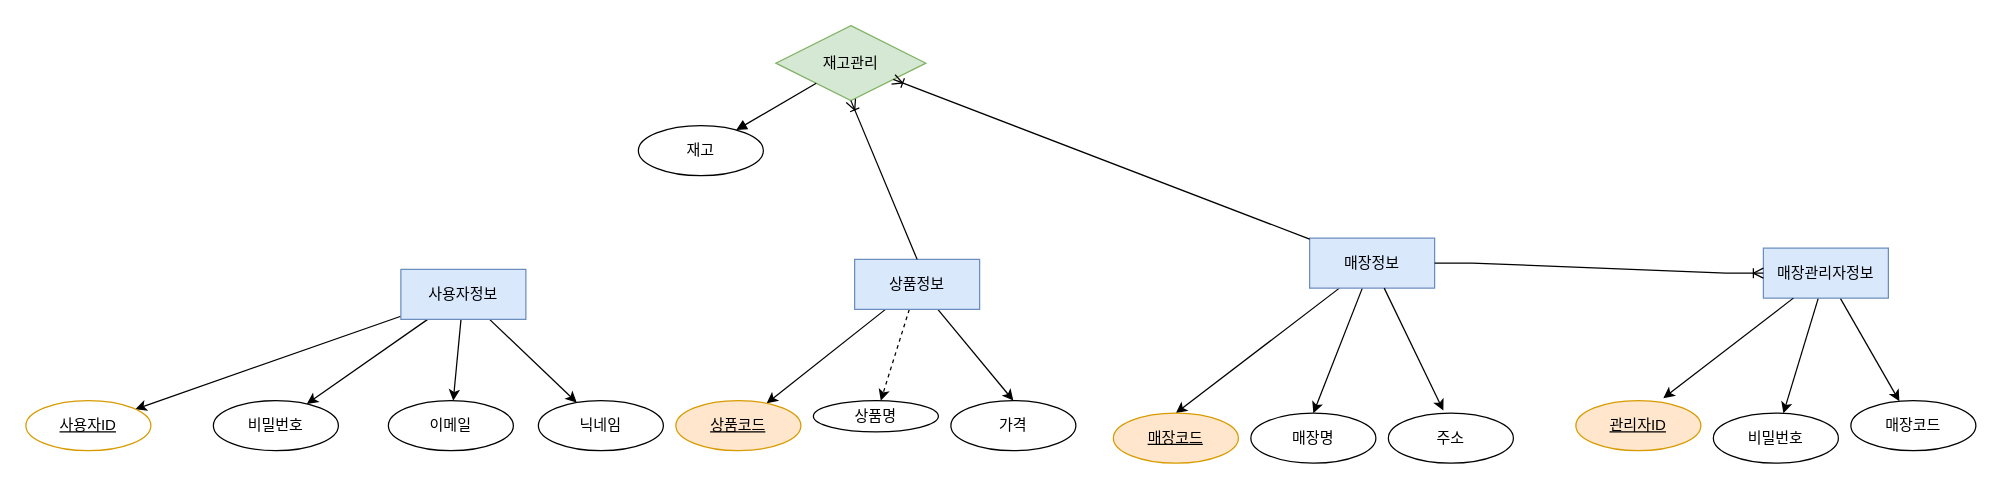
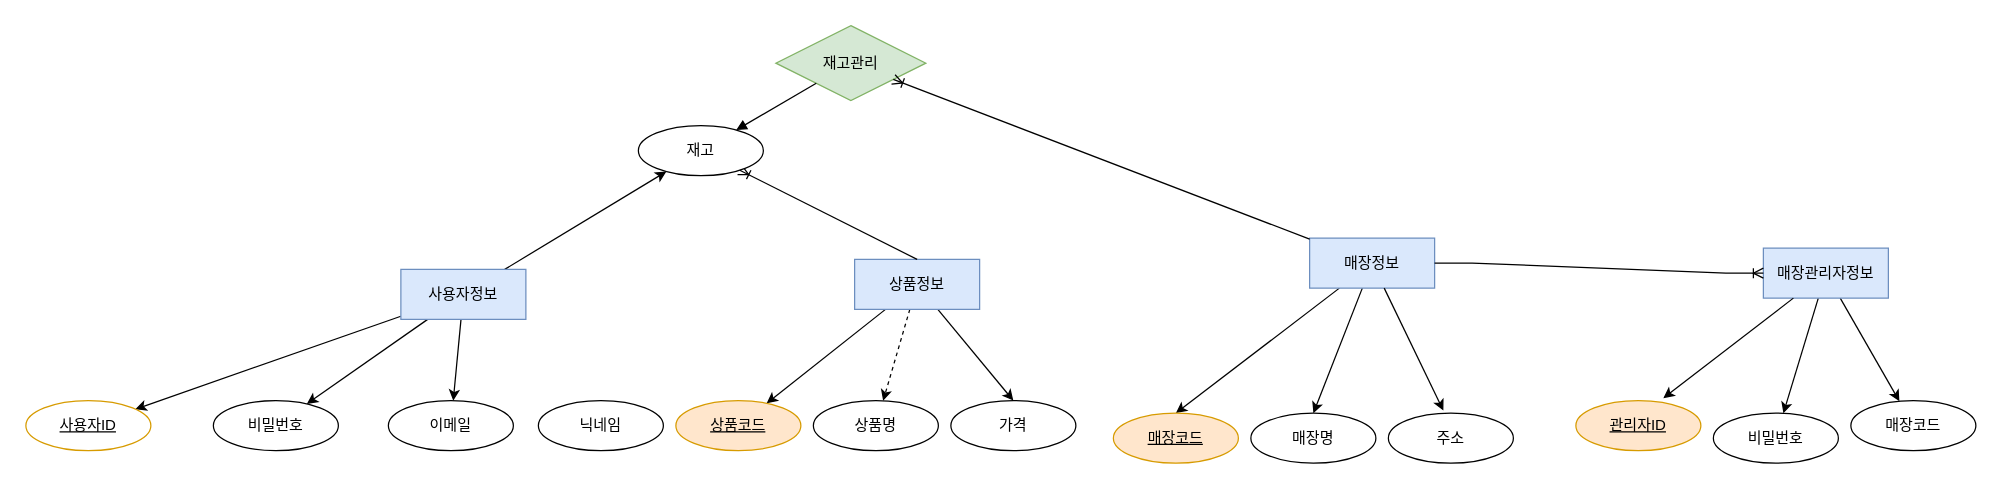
edge "상품정보" -> "재고관리": now "상품정보" -> "재고"
edge "사용자정보" -> "닉네임": now "사용자정보" -> "재고"
node "상품명": size 125x31 -> 125x50
